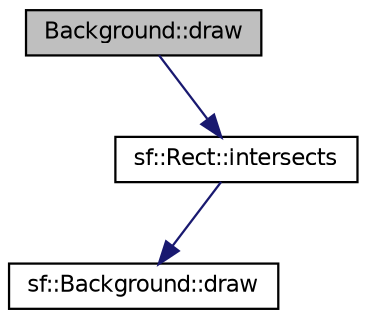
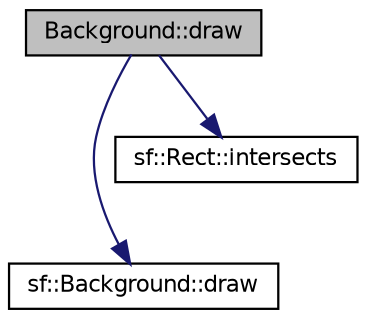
edge "sf::Rect::intersects" -> "sf::Background::draw": now "Background::draw" -> "sf::Background::draw"
